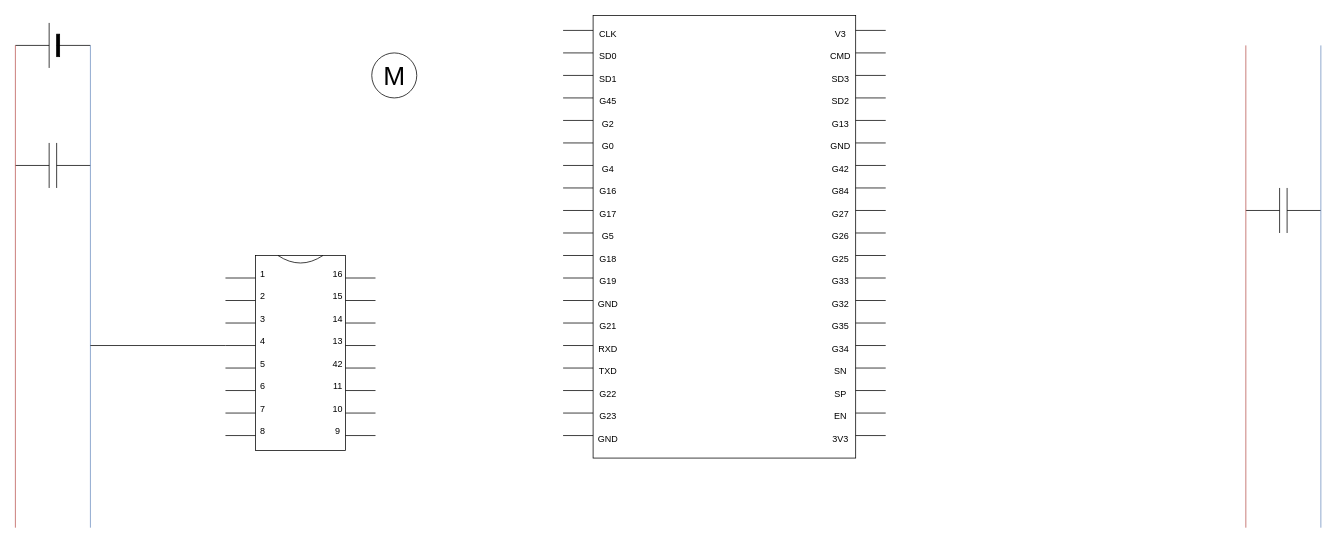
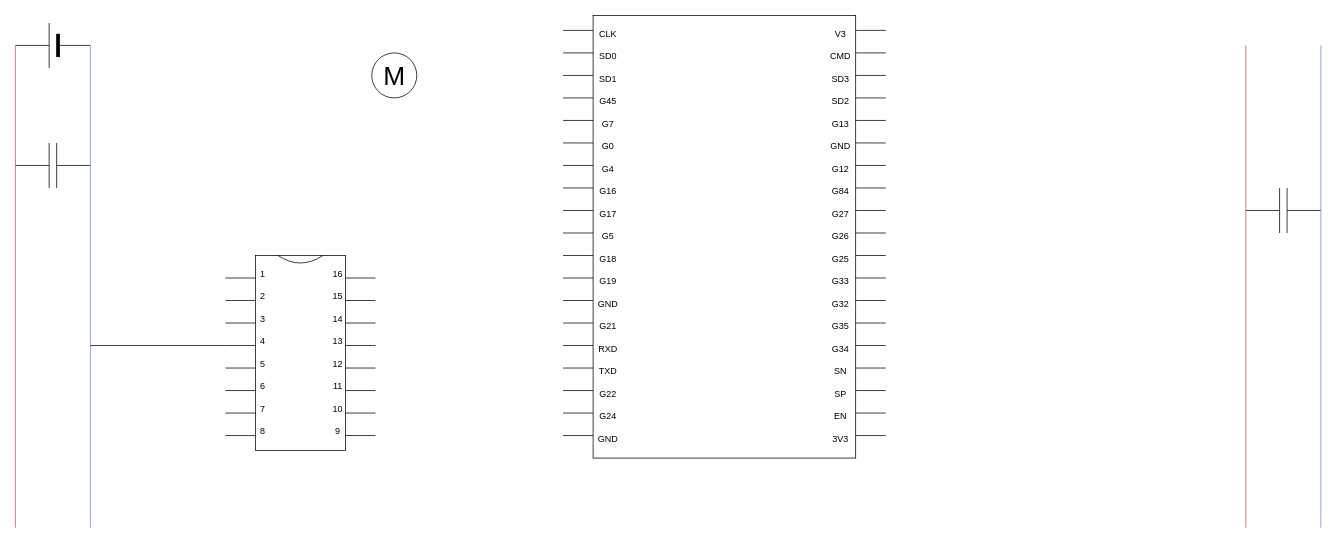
node "G2": label "G2" -> "G7"
node "G42": label "G42" -> "G12"
node "42": label "42" -> "12"
node "G23": label "G23" -> "G24"
